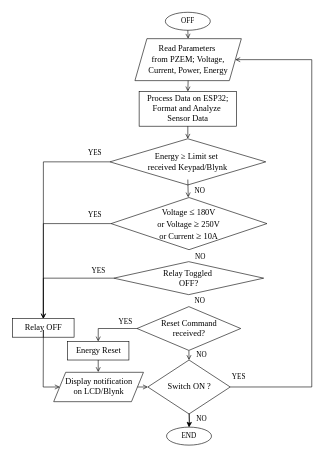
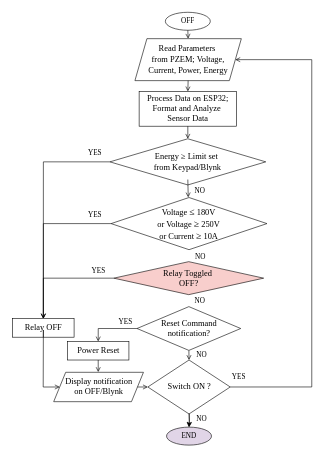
node "Energy ≥ Limit set received Keypad/Blynk": label "Energy ≥ Limit set received Keypad/Blynk" -> "Energy ≥ Limit set from Keypad/Blynk"
node "Relay Toggled OFF?": fillcolor #ffffff -> #f8cecc
node "Reset Command received?": label "Reset Command received?" -> "Reset Command notification?"
node "Energy Reset": label "Energy Reset" -> "Power Reset"
node "Display notification on LCD/Blynk": label "Display notification on LCD/Blynk" -> "Display notification on OFF/Blynk"
node "END": fillcolor #ffffff -> #e1d5e7
